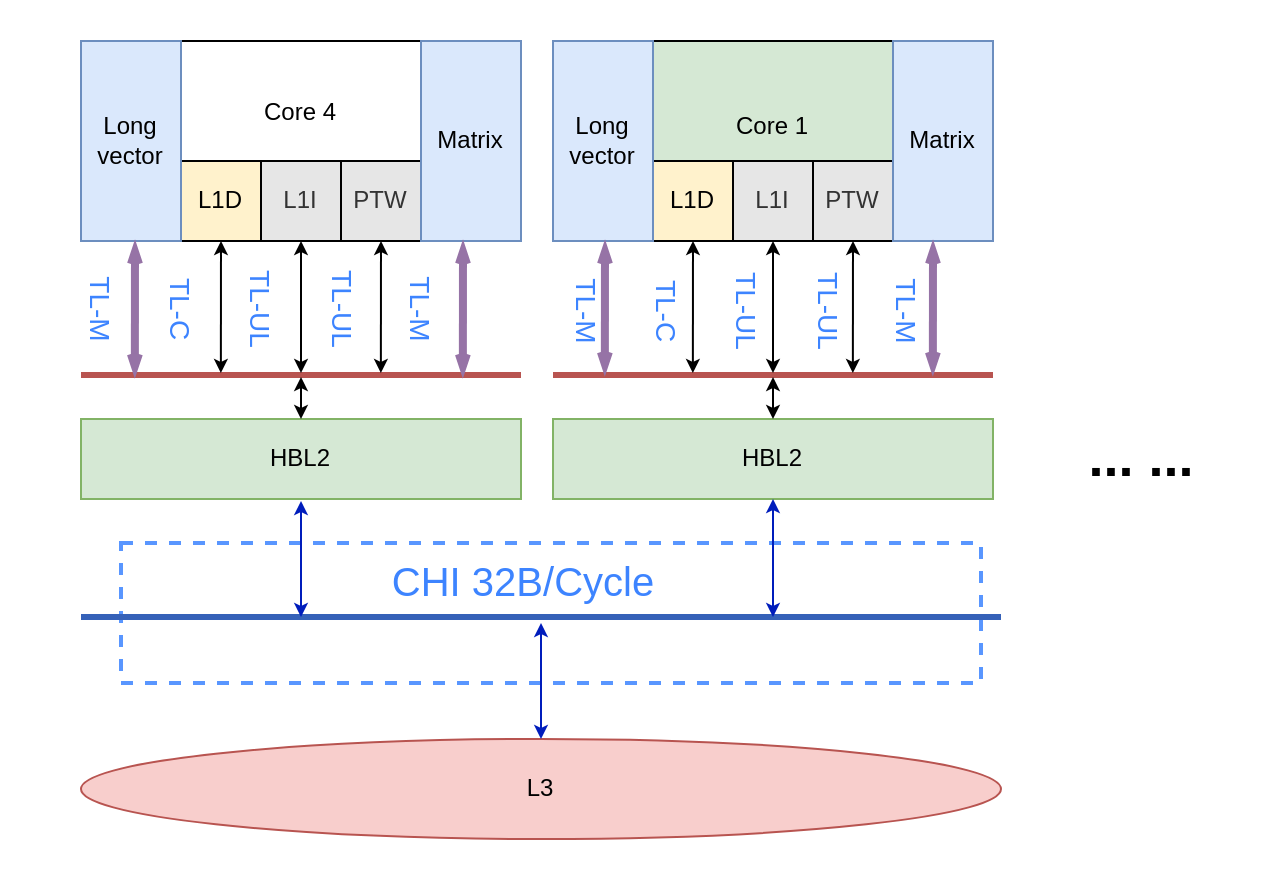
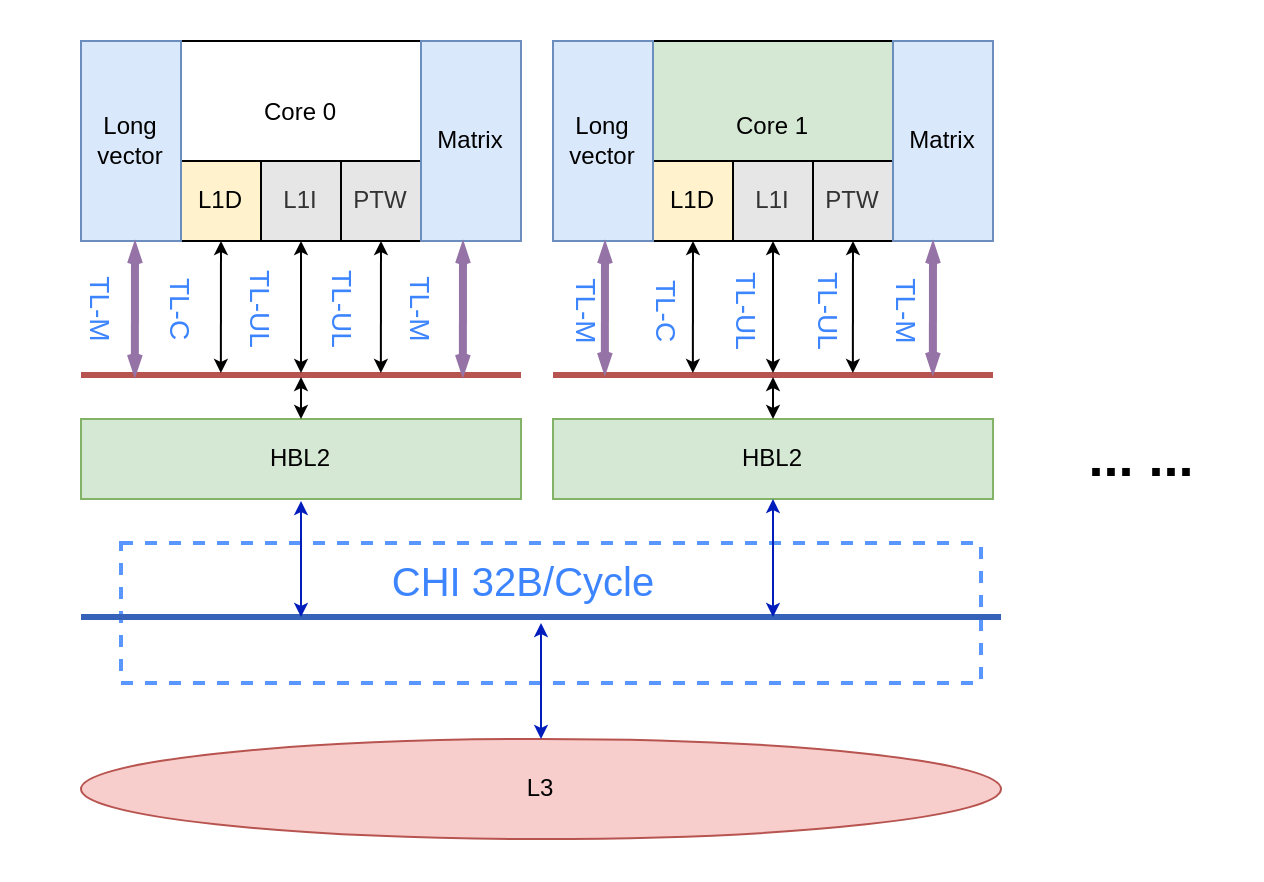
node "Core 4": label "Core 4" -> "Core 0"
